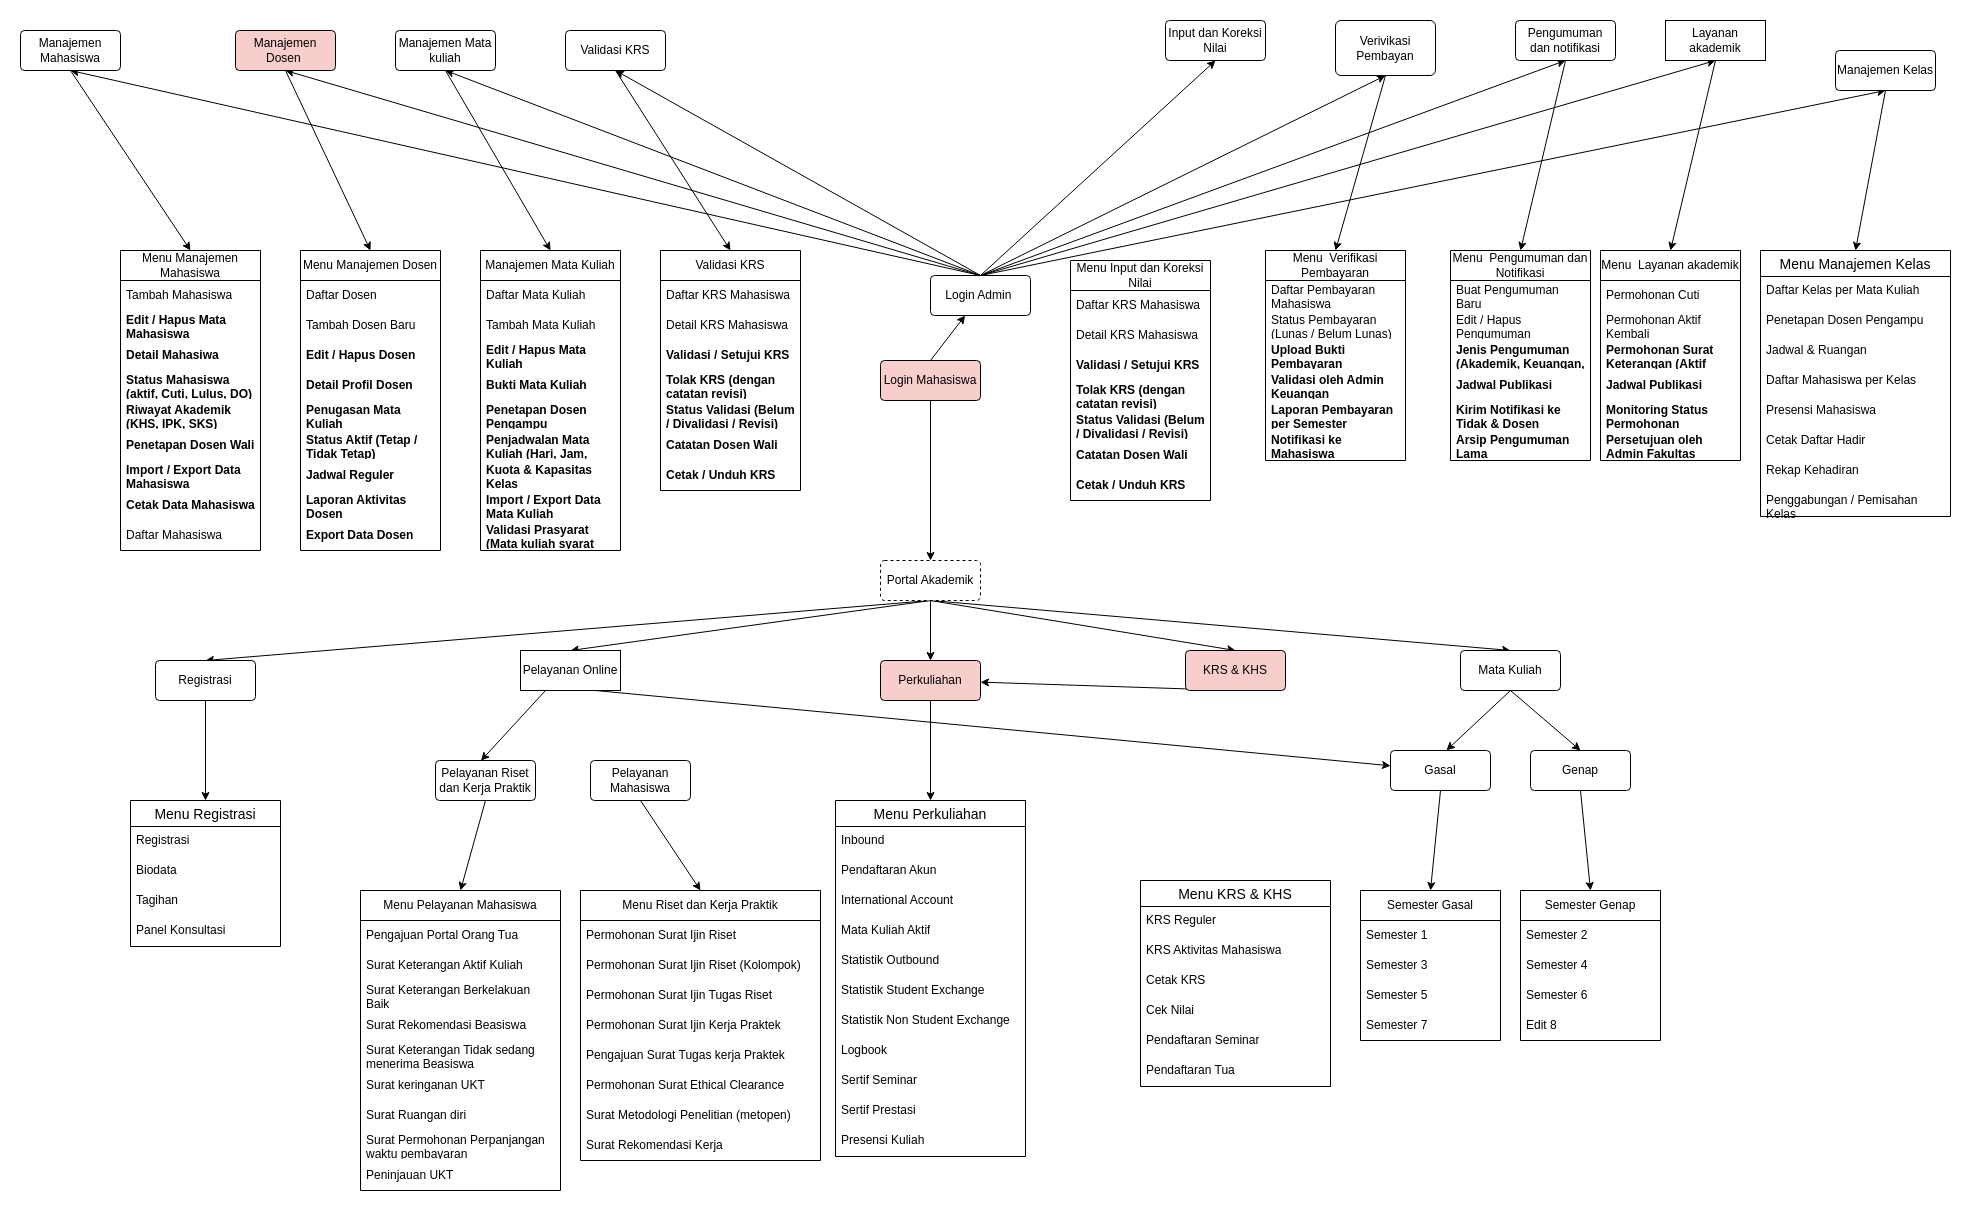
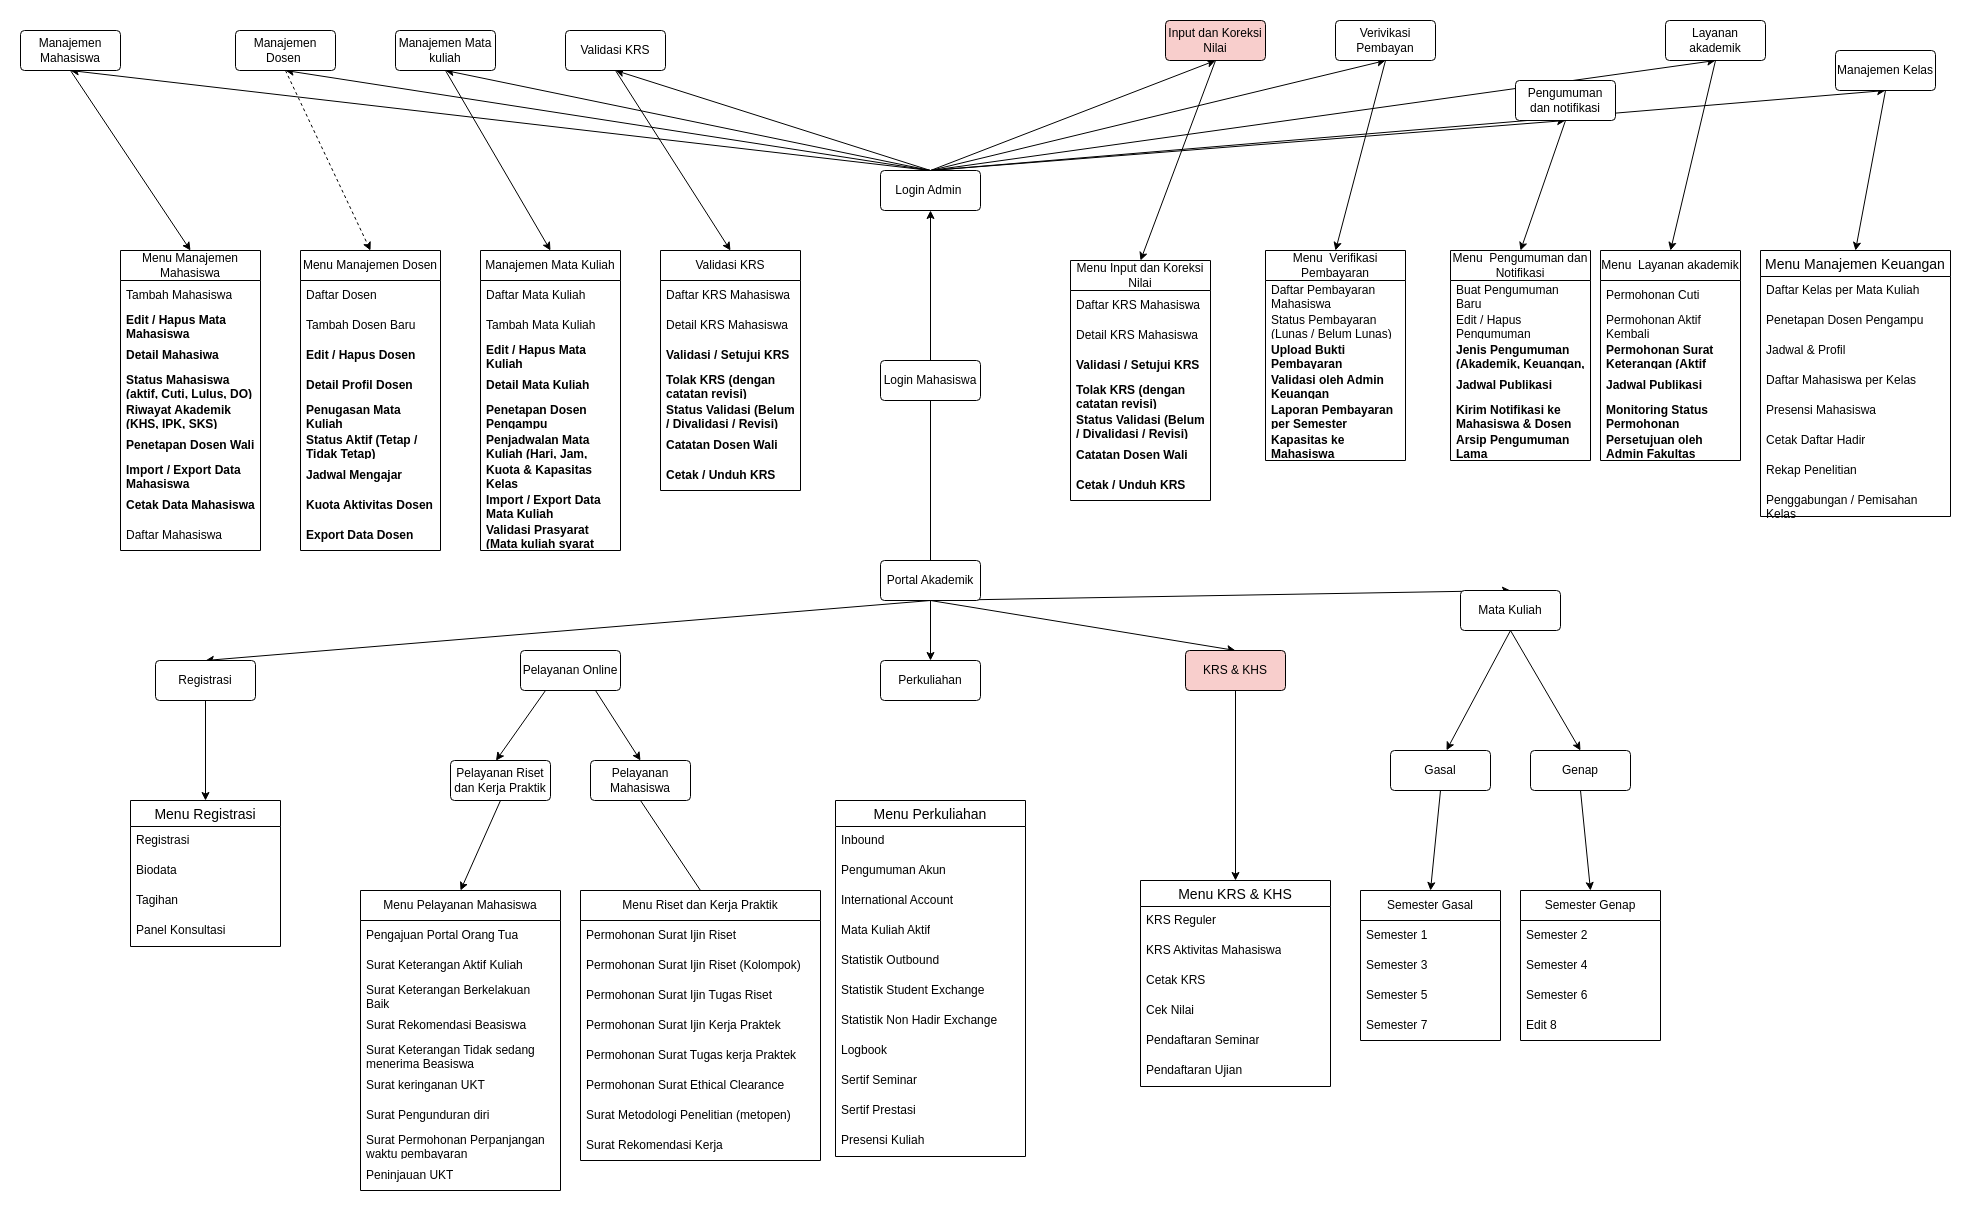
node "Input dan Koreksi Nilai": fillcolor #ffffff -> #f8cecc
node "Pengumuman dan notifikasi": moved (1566, 41) -> (1566, 101)
node "Layanan akademik": shape rectangle -> rounded rectangle
node "Verivikasi Pembayan": size 100x55 -> 100x40
node "Manajemen Dosen": fillcolor #f8cecc -> #ffffff
edge "Input dan Koreksi Nilai" -> "Menu Input dan Koreksi Nilai": added
edge "Manajemen Dosen" -> "Menu Manajemen Dosen": style solid -> dashed
node "Menu Manajemen Kelas": label "Menu Manajemen Kelas" -> "Menu Manajemen Keuangan"
node "Login Admin": moved (981, 296) -> (931, 191)
node "Jadwal & Ruangan": label "Jadwal & Ruangan" -> "Jadwal & Profil"
node "Login Mahasiswa": fillcolor #f8cecc -> #ffffff
node "Bukti Mata Kuliah": label "Bukti Mata Kuliah" -> "Detail Mata Kuliah"
node "Kirim Notifikasi ke Tidak & Dosen": label "Kirim Notifikasi ke Tidak & Dosen" -> "Kirim Notifikasi ke Mahasiswa & Dosen"
node "Notifikasi ke Mahasiswa": label "Notifikasi ke Mahasiswa" -> "Kapasitas ke Mahasiswa"
node "Rekap Kehadiran": label "Rekap Kehadiran" -> "Rekap Penelitian"
node "Jadwal Reguler": label "Jadwal Reguler" -> "Jadwal Mengajar"
node "Laporan Aktivitas Dosen": label "Laporan Aktivitas Dosen" -> "Kuota Aktivitas Dosen"
edge "Login Mahasiswa" -> "Portal Akademik": arrowhead classic -> none
node "Portal Akademik": style dashed -> solid
edge "Portal Akademik" -> "Pelayanan Online": removed
node "Pelayanan Online": shape rectangle -> rounded rectangle
node "Mata Kuliah": moved (1511, 671) -> (1511, 611)
node "Perkuliahan": fillcolor #f8cecc -> #ffffff
edge "KRS & KHS" -> "Perkuliahan": now "KRS & KHS" -> "Menu KRS & KHS"
edge "Pelayanan Online" -> "Gasal": now "Pelayanan Online" -> "Pelayanan Mahasiswa"
edge "Perkuliahan" -> "Menu Perkuliahan": removed
node "Pelayanan Riset dan Kerja Praktik": moved (486, 781) -> (501, 781)
node "Pendaftaran Akun": label "Pendaftaran Akun" -> "Pengumuman Akun"
edge "Pelayanan Mahasiswa" -> "Menu Riset dan Kerja Praktik": arrowhead classic -> none
node "Statistik Non Student Exchange": label "Statistik Non Student Exchange" -> "Statistik Non Hadir Exchange"
node "Pengajuan Surat Tugas kerja Praktek": label "Pengajuan Surat Tugas kerja Praktek" -> "Permohonan Surat Tugas kerja Praktek"
node "Pendaftaran Tua": label "Pendaftaran Tua" -> "Pendaftaran Ujian"
node "Surat Ruangan diri": label "Surat Ruangan diri" -> "Surat Pengunduran diri"
